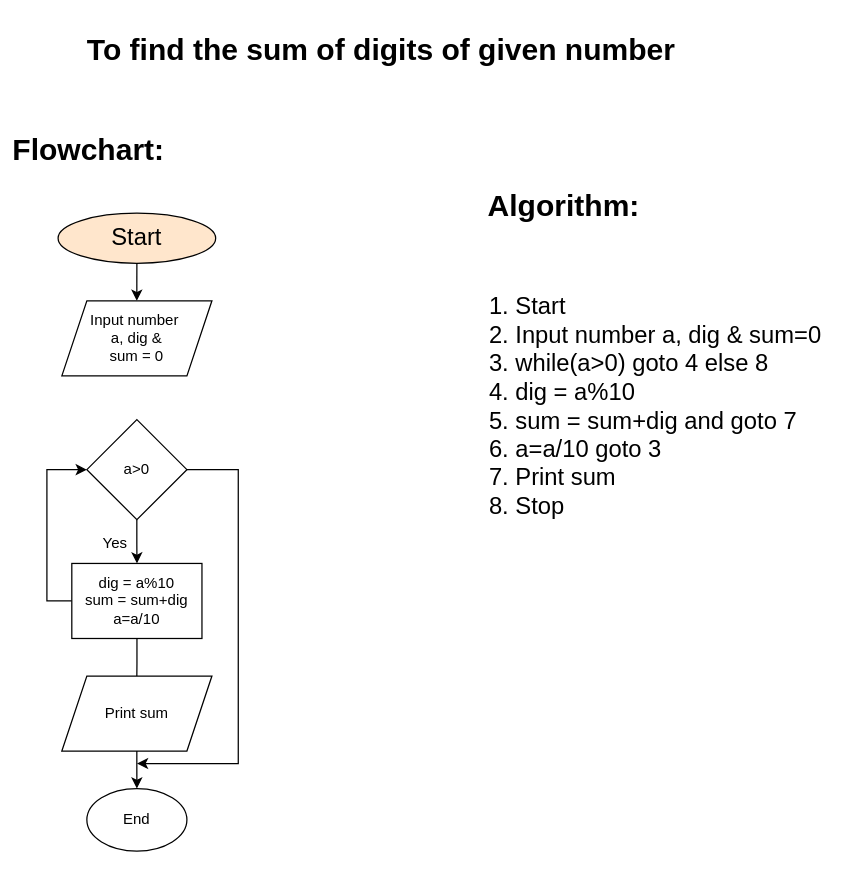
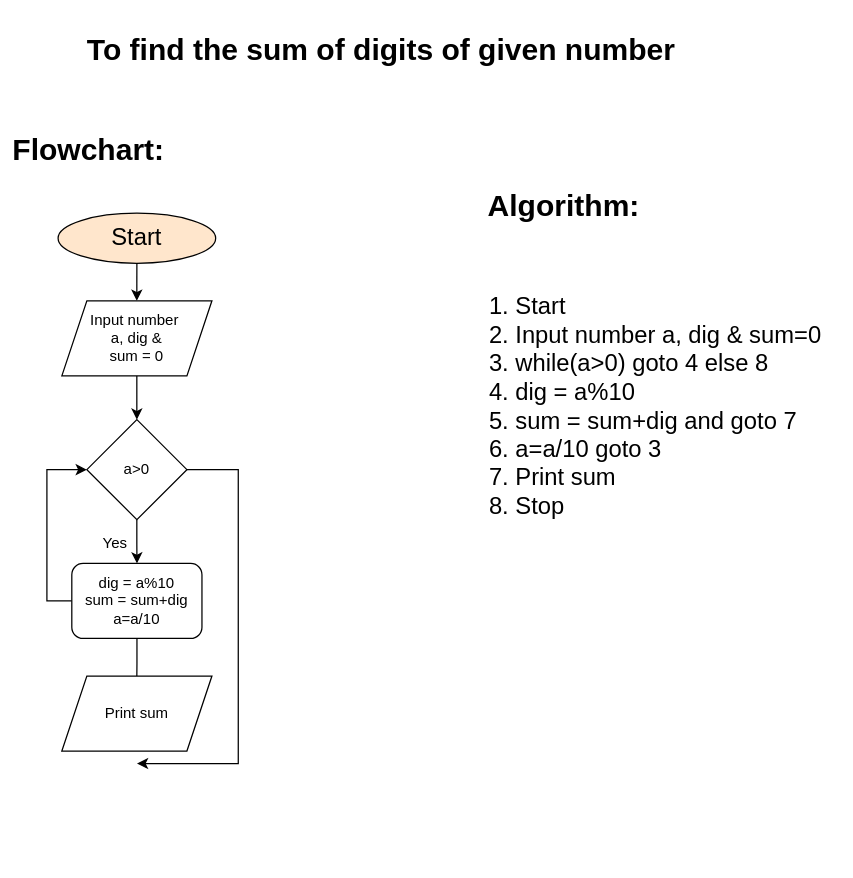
edge "Input number a, dig & sum = 0" -> "a>0": added
node "dig = a%10 sum = sum+dig a=a/10": shape rectangle -> rounded rectangle
edge "Print sum" -> "End": removed
node "End": removed
